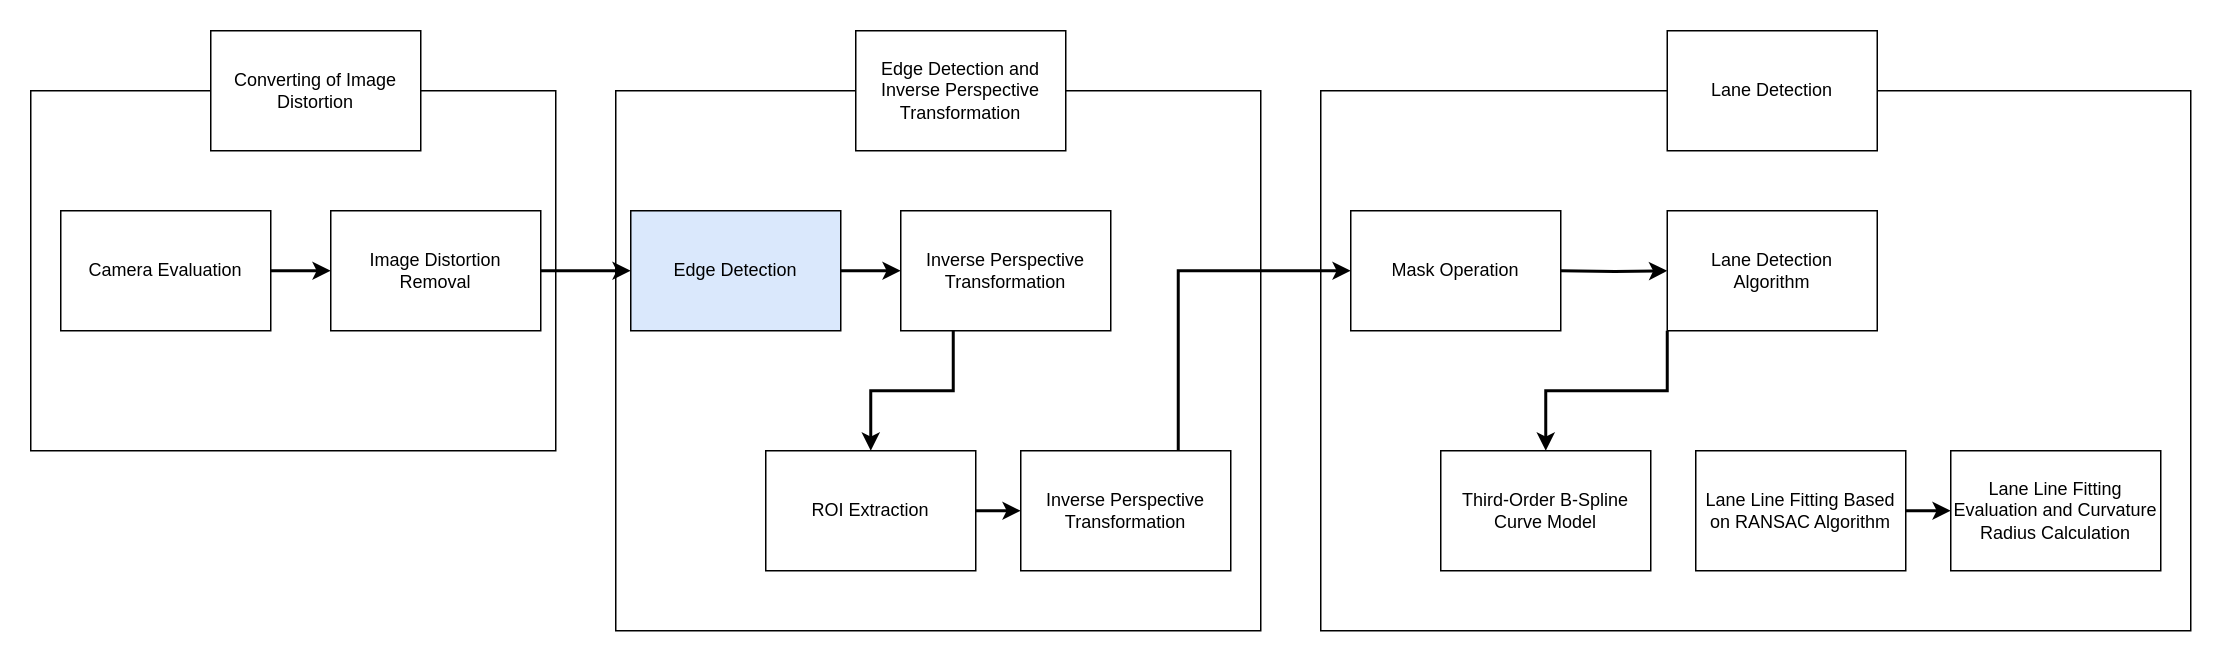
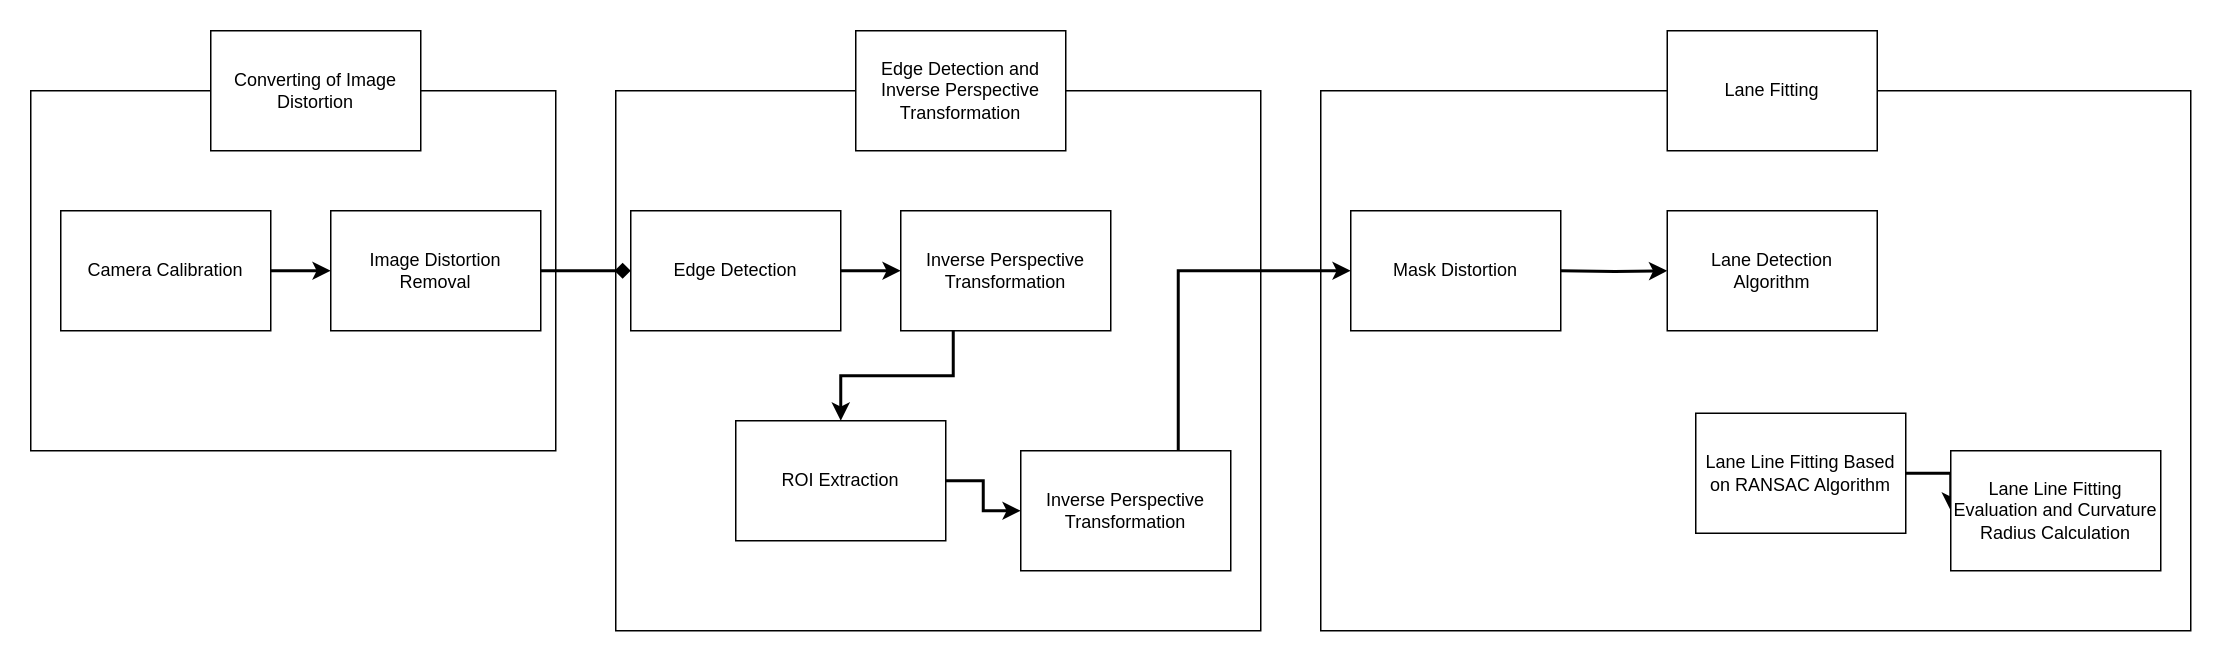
node "Lane Detection": label "Lane Detection" -> "Lane Fitting"
node "Camera Evaluation": label "Camera Evaluation" -> "Camera Calibration"
edge "Image Distortion Removal" -> "Edge Detection": arrowhead classic -> diamond
node "Edge Detection": fillcolor #dae8fc -> #ffffff
node "Mask Operation": label "Mask Operation" -> "Mask Distortion"
edge "Lane Detection Algorithm" -> "Third-Order B-Spline Curve Model": removed
node "ROI Extraction": moved (871, 511) -> (841, 481)
node "Third-Order B-Spline Curve Model": removed
node "Lane Line Fitting Based on RANSAC Algorithm": moved (1801, 511) -> (1801, 473)
